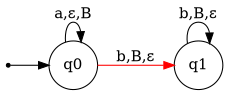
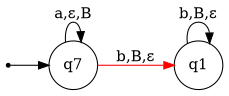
node "q0": label "q0" -> "q7"
